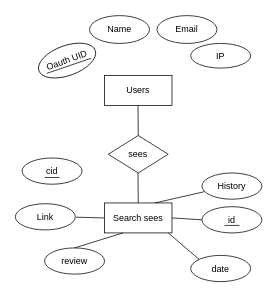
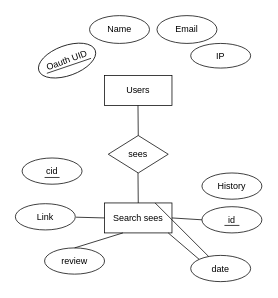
edge "History" -- "Search sees": now "date" -- "Search sees"
